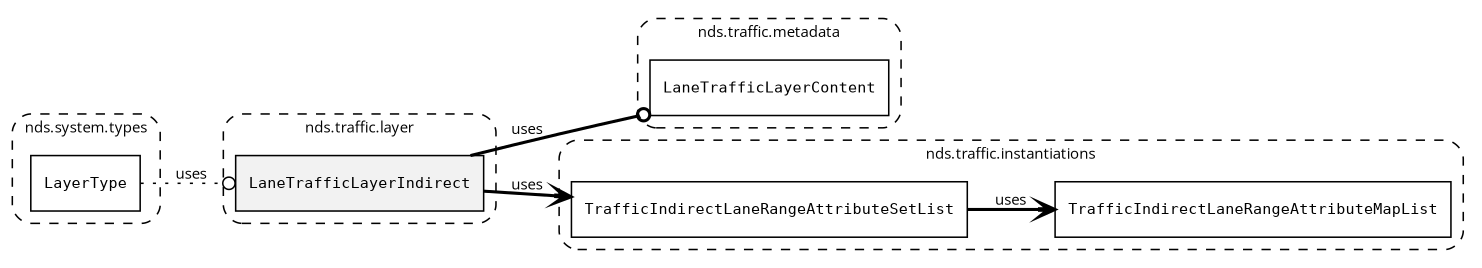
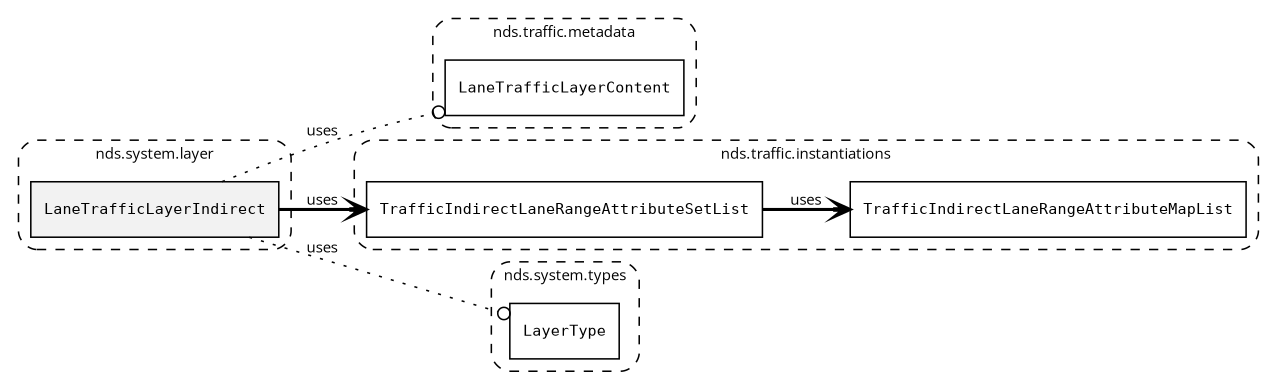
cluster "nds.traffic.layer": label "nds.traffic.layer" -> "nds.system.layer"
edge "LaneTrafficLayerIndirect" -> "LaneTrafficLayerContent": style bold -> dotted
edge "LayerType" -> "LaneTrafficLayerIndirect": reversed
